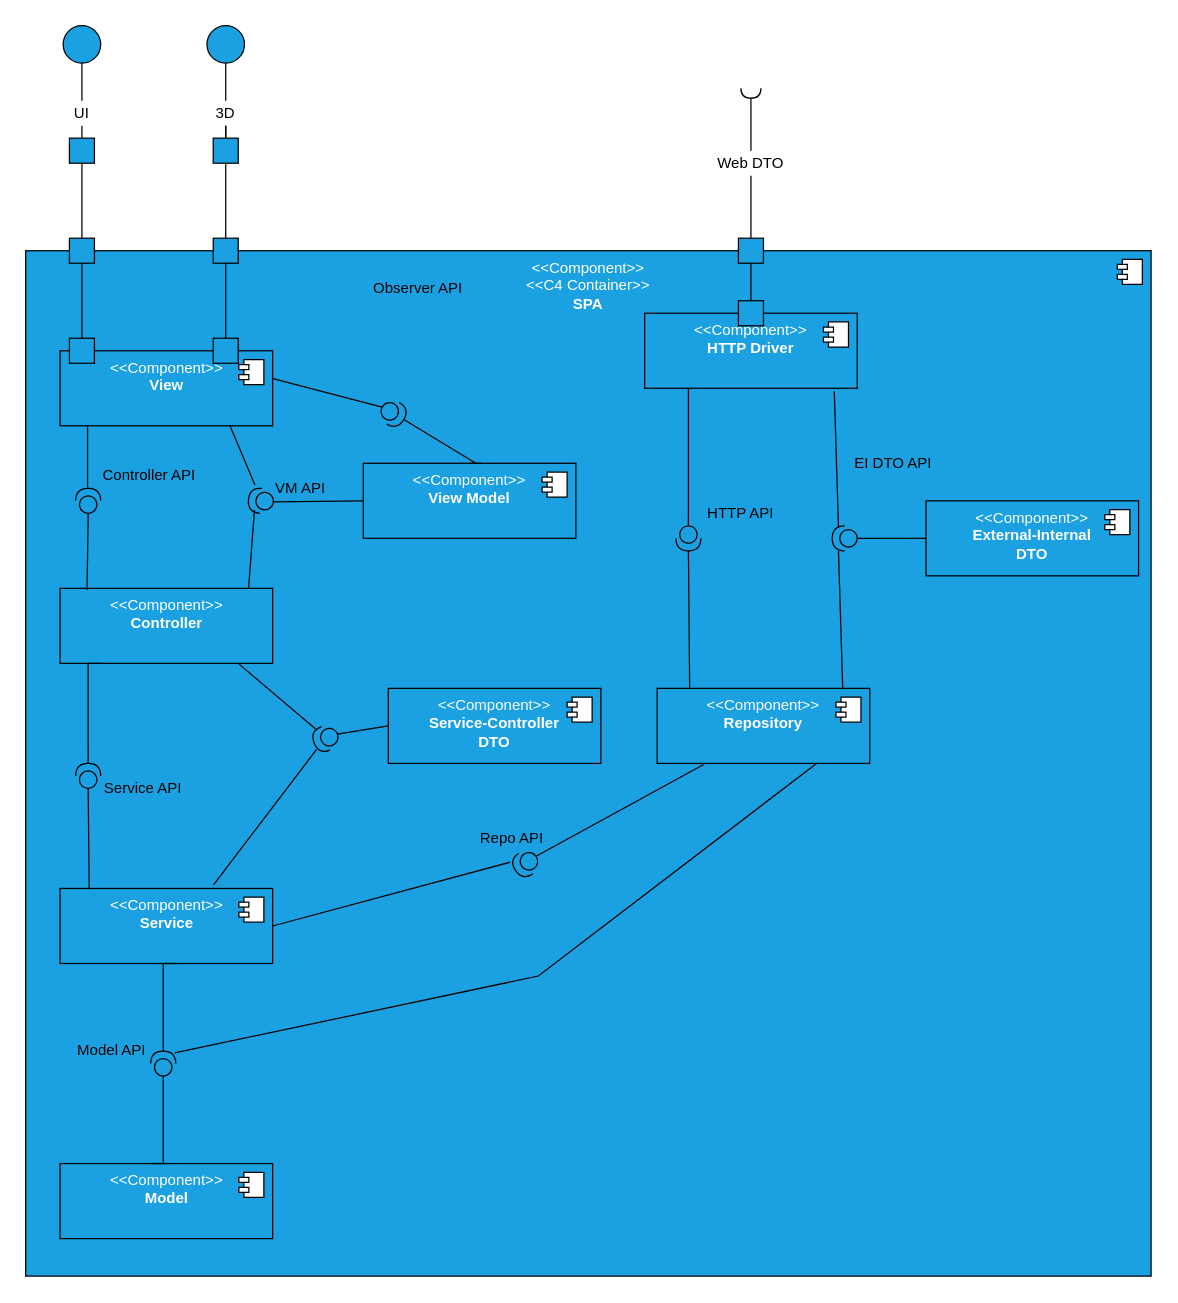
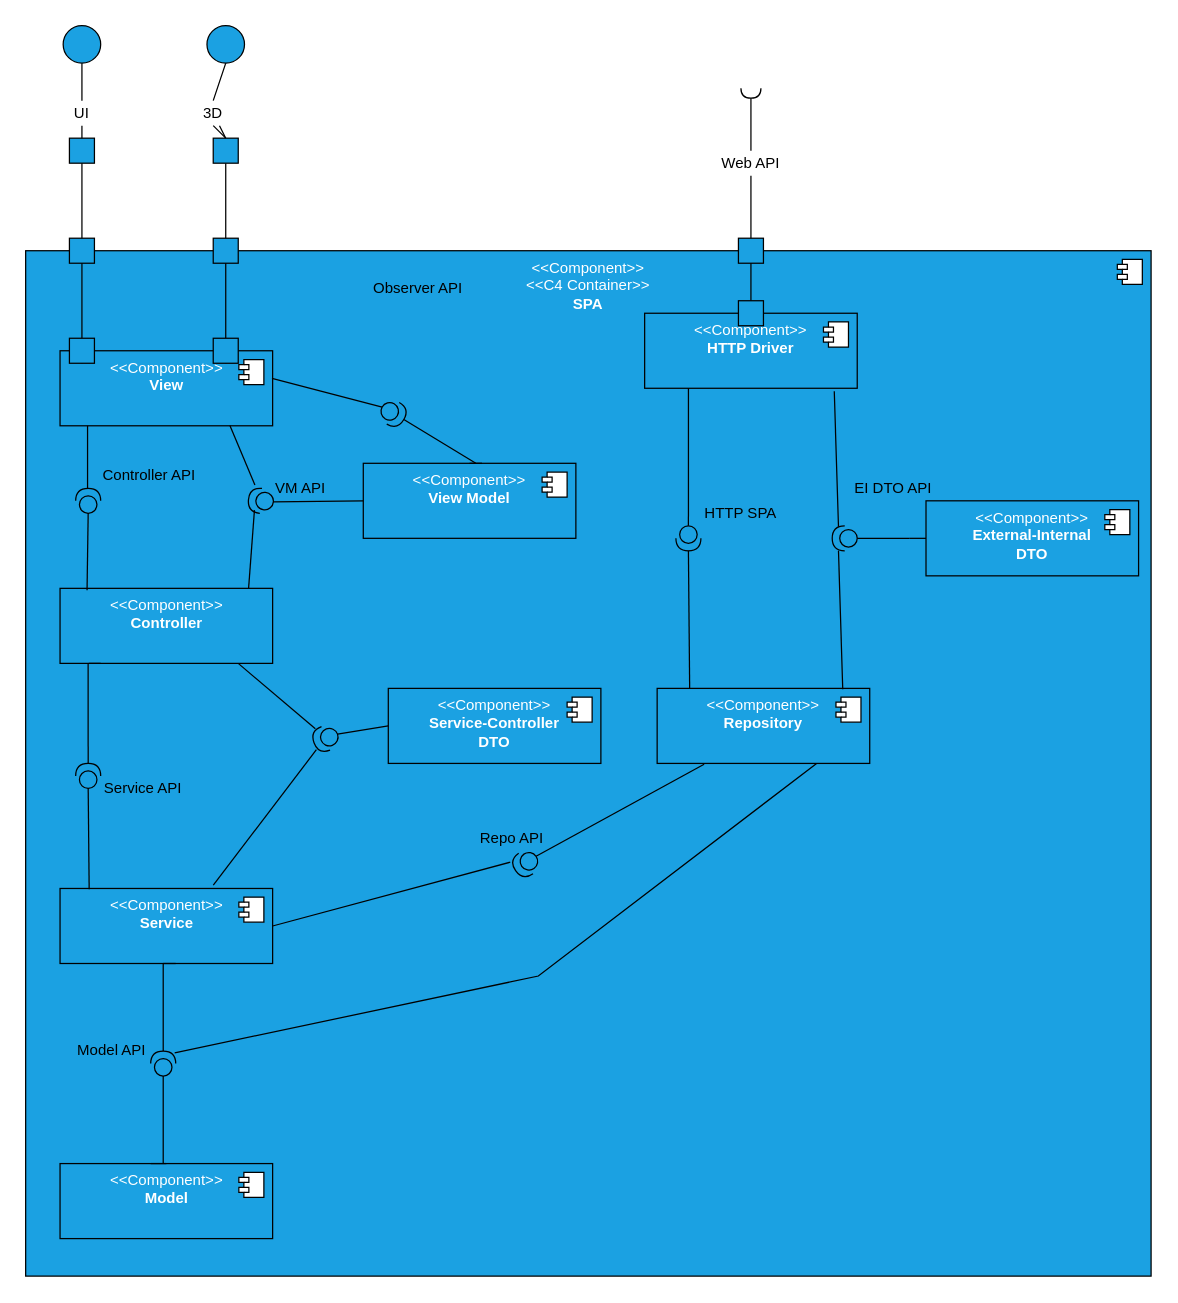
node "3D": moved (226, 113) -> (213, 113)
node "Web DTO": label "Web DTO" -> "Web API"
node "EI DTO API": moved (893, 463) -> (893, 488)
node "HTTP API": label "HTTP API" -> "HTTP SPA"
